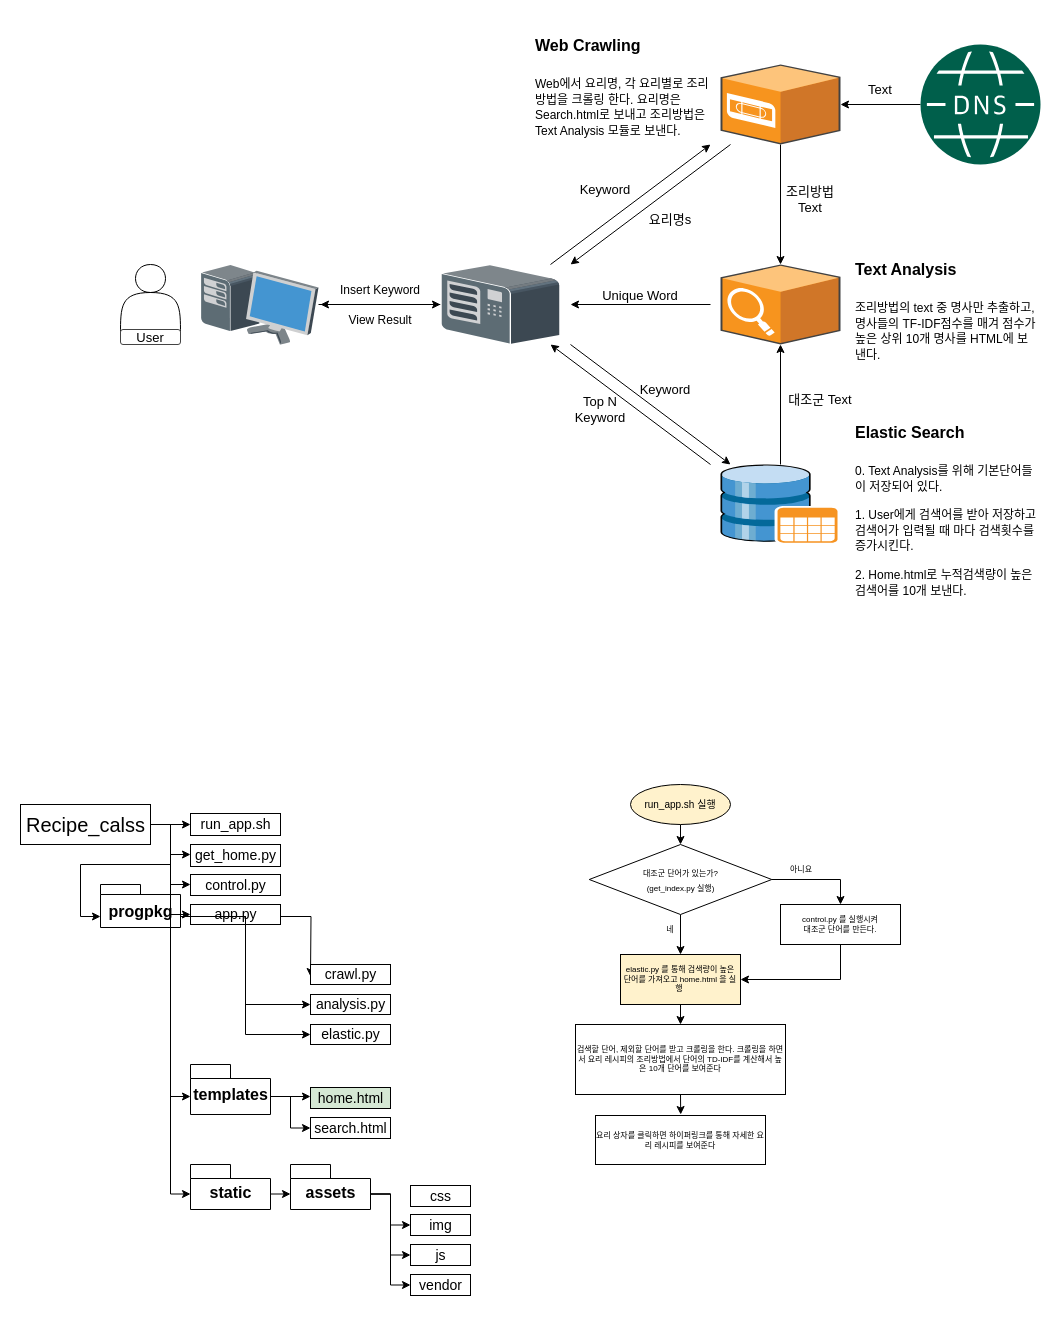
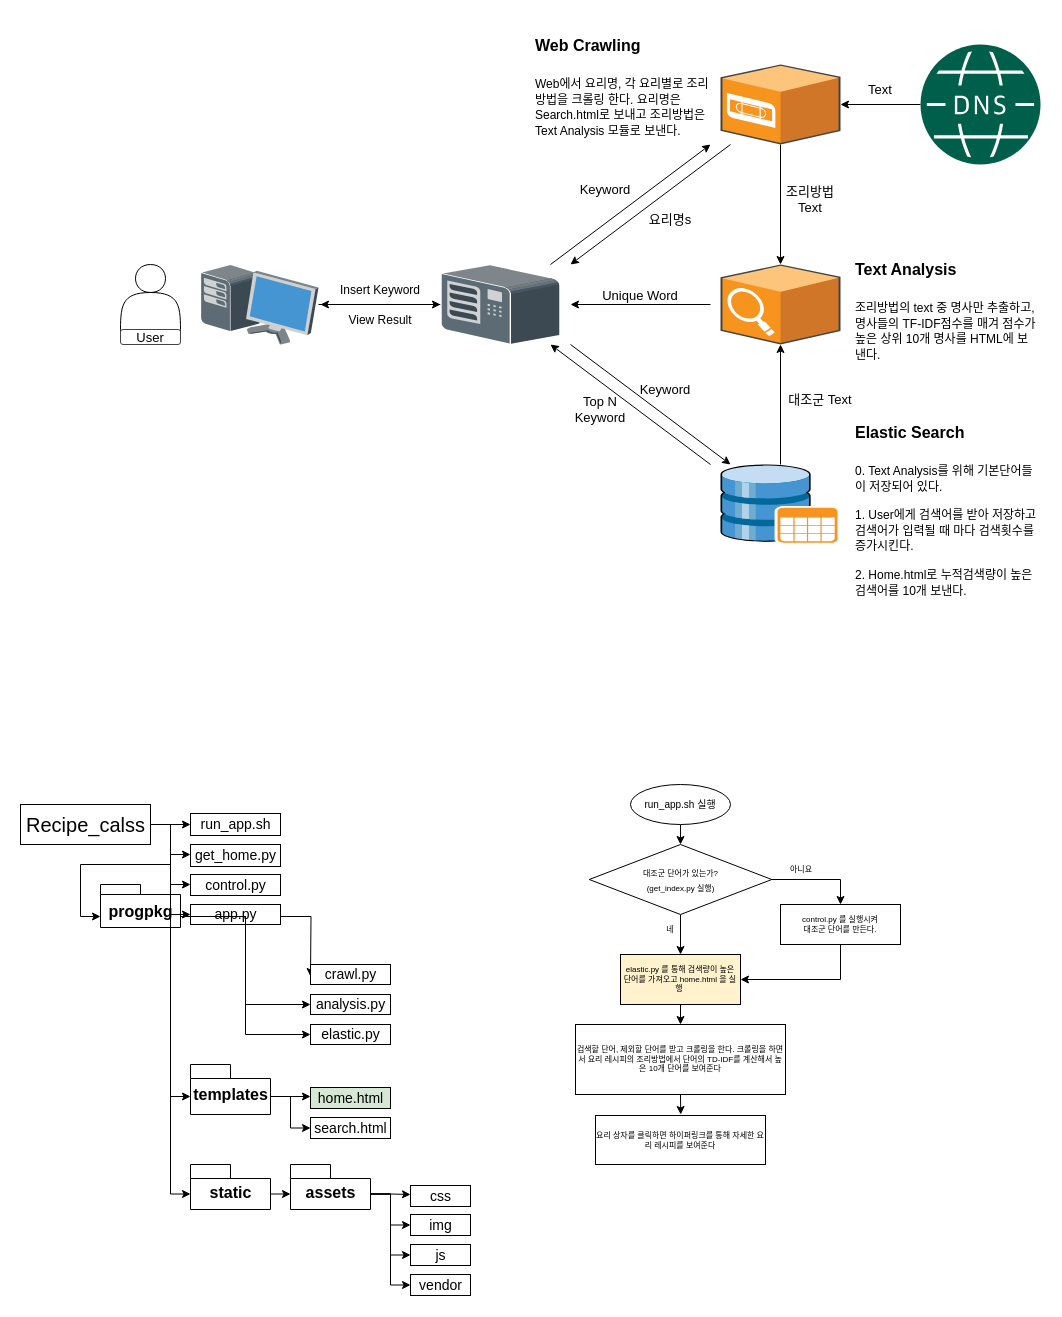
node "run_app.sh 실행": fillcolor #fff2cc -> #ffffff
edge "assets" -> "css": added
